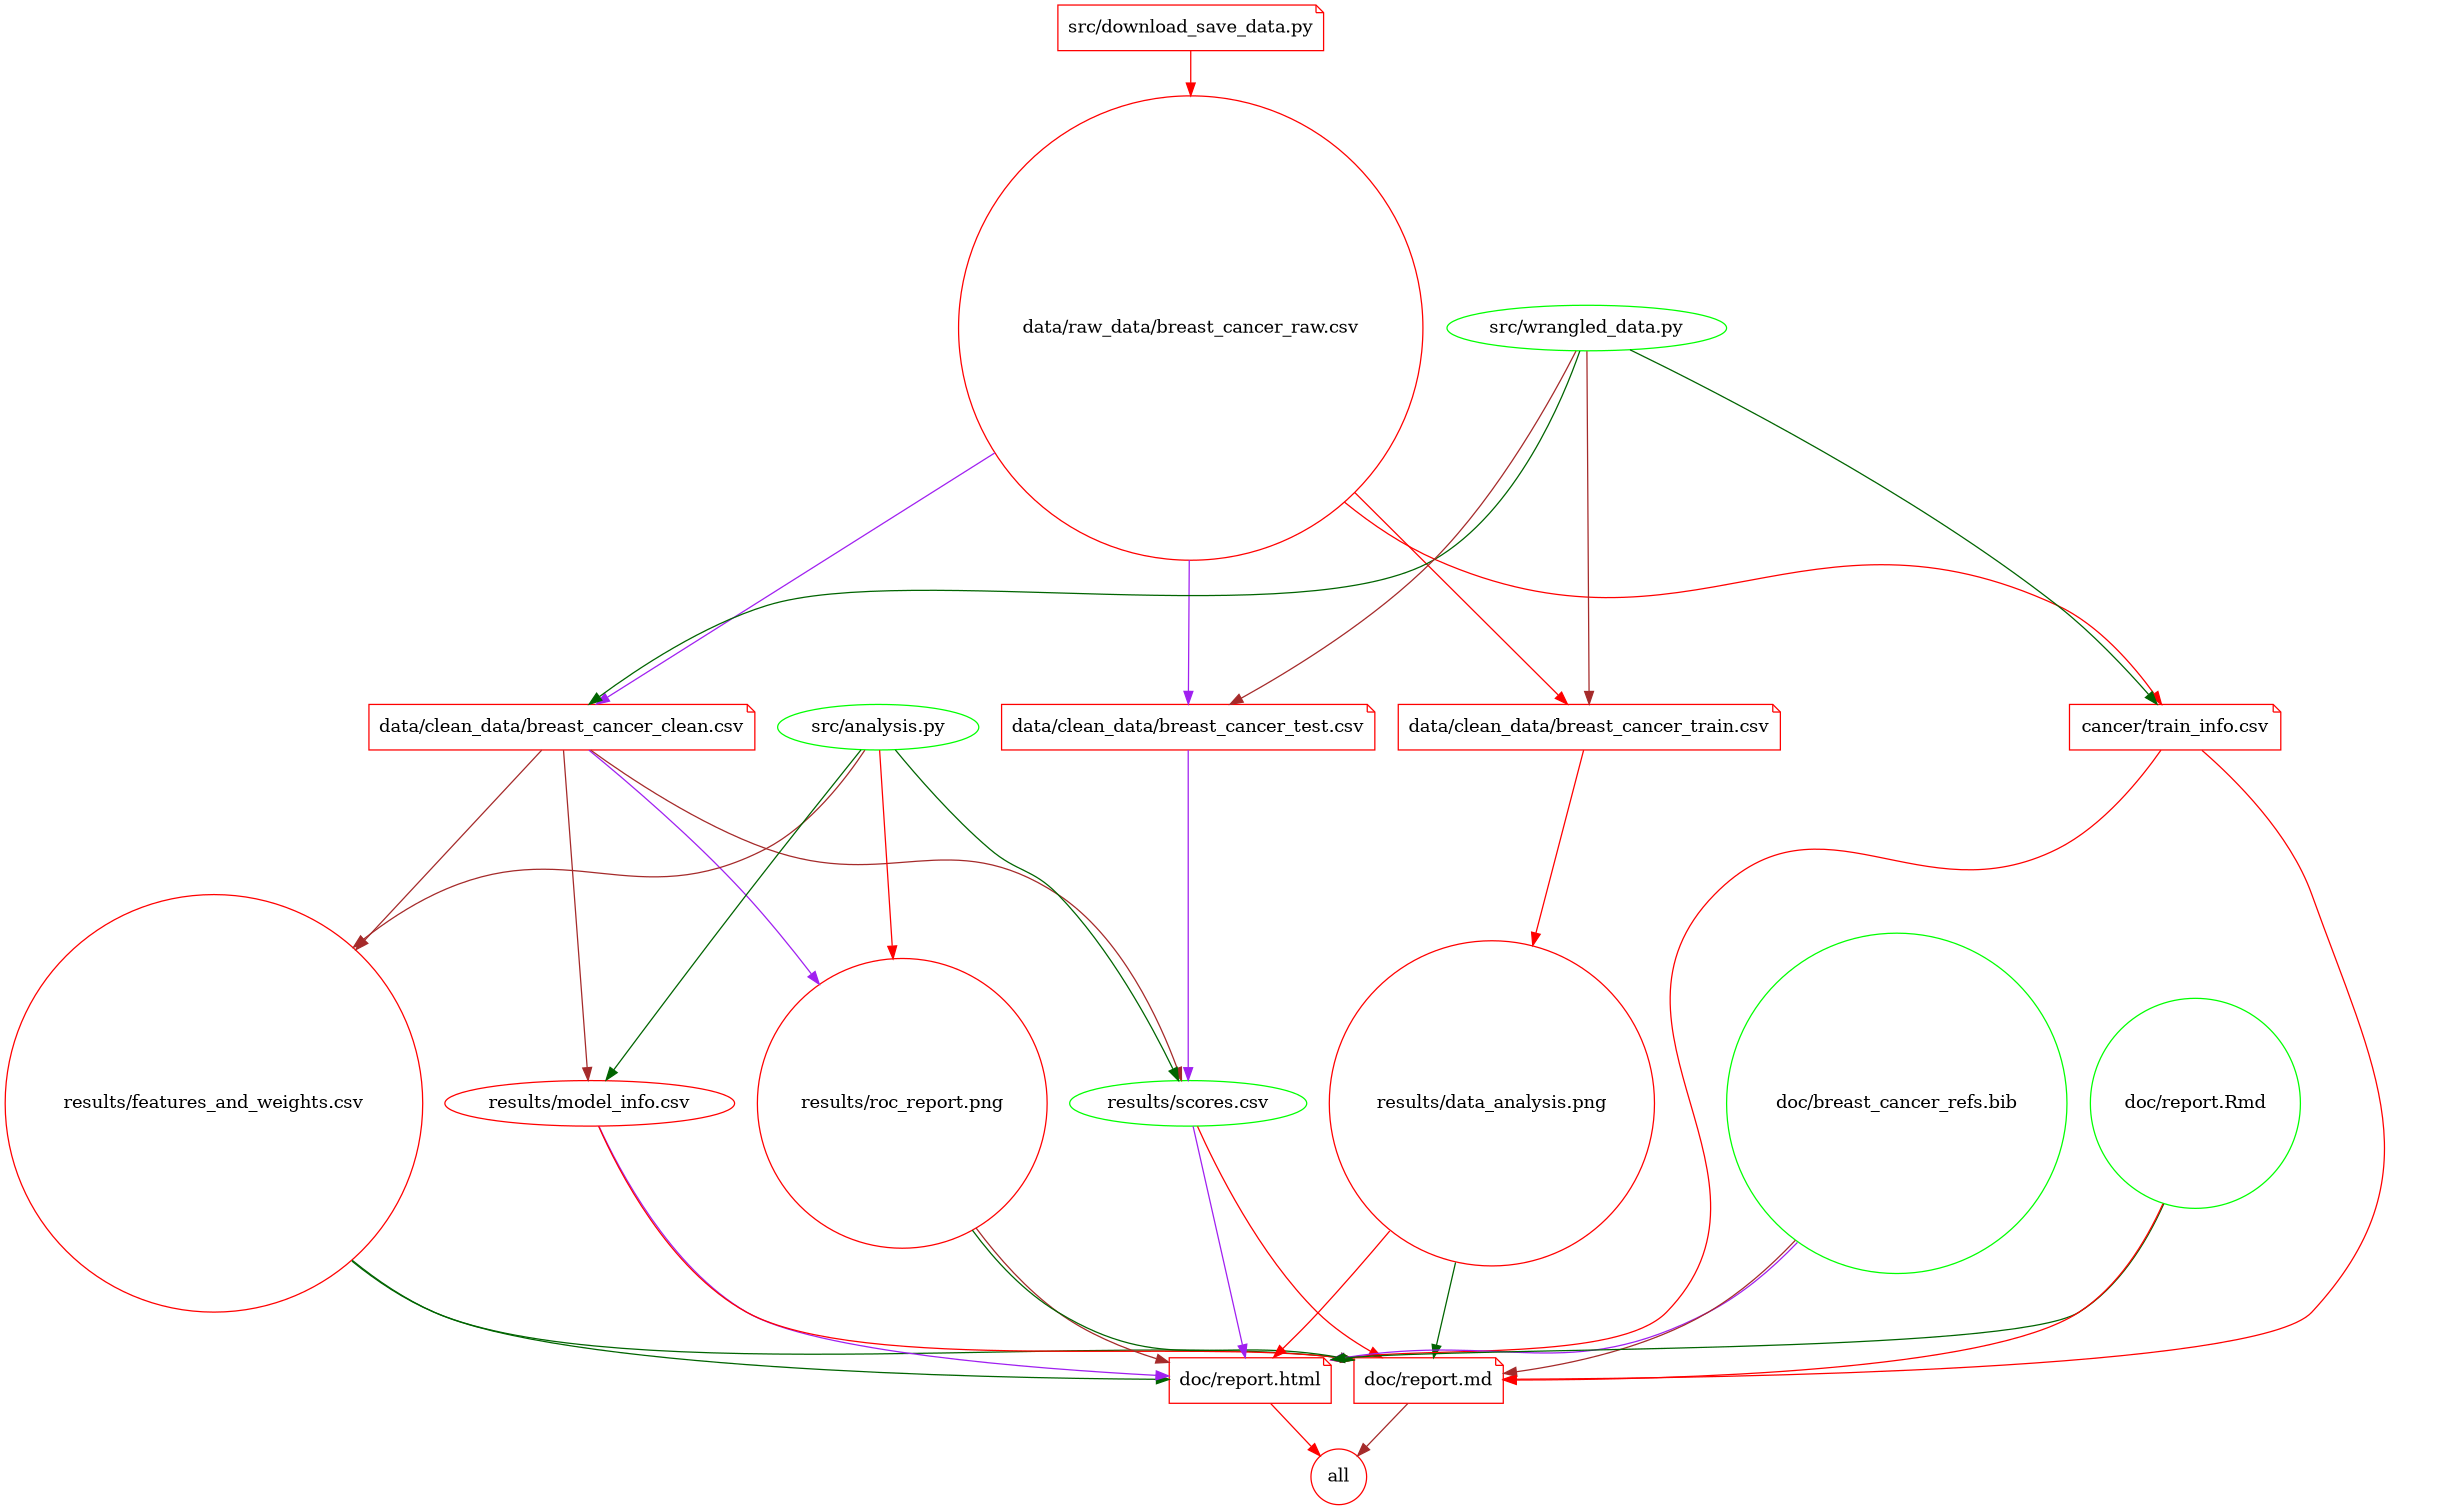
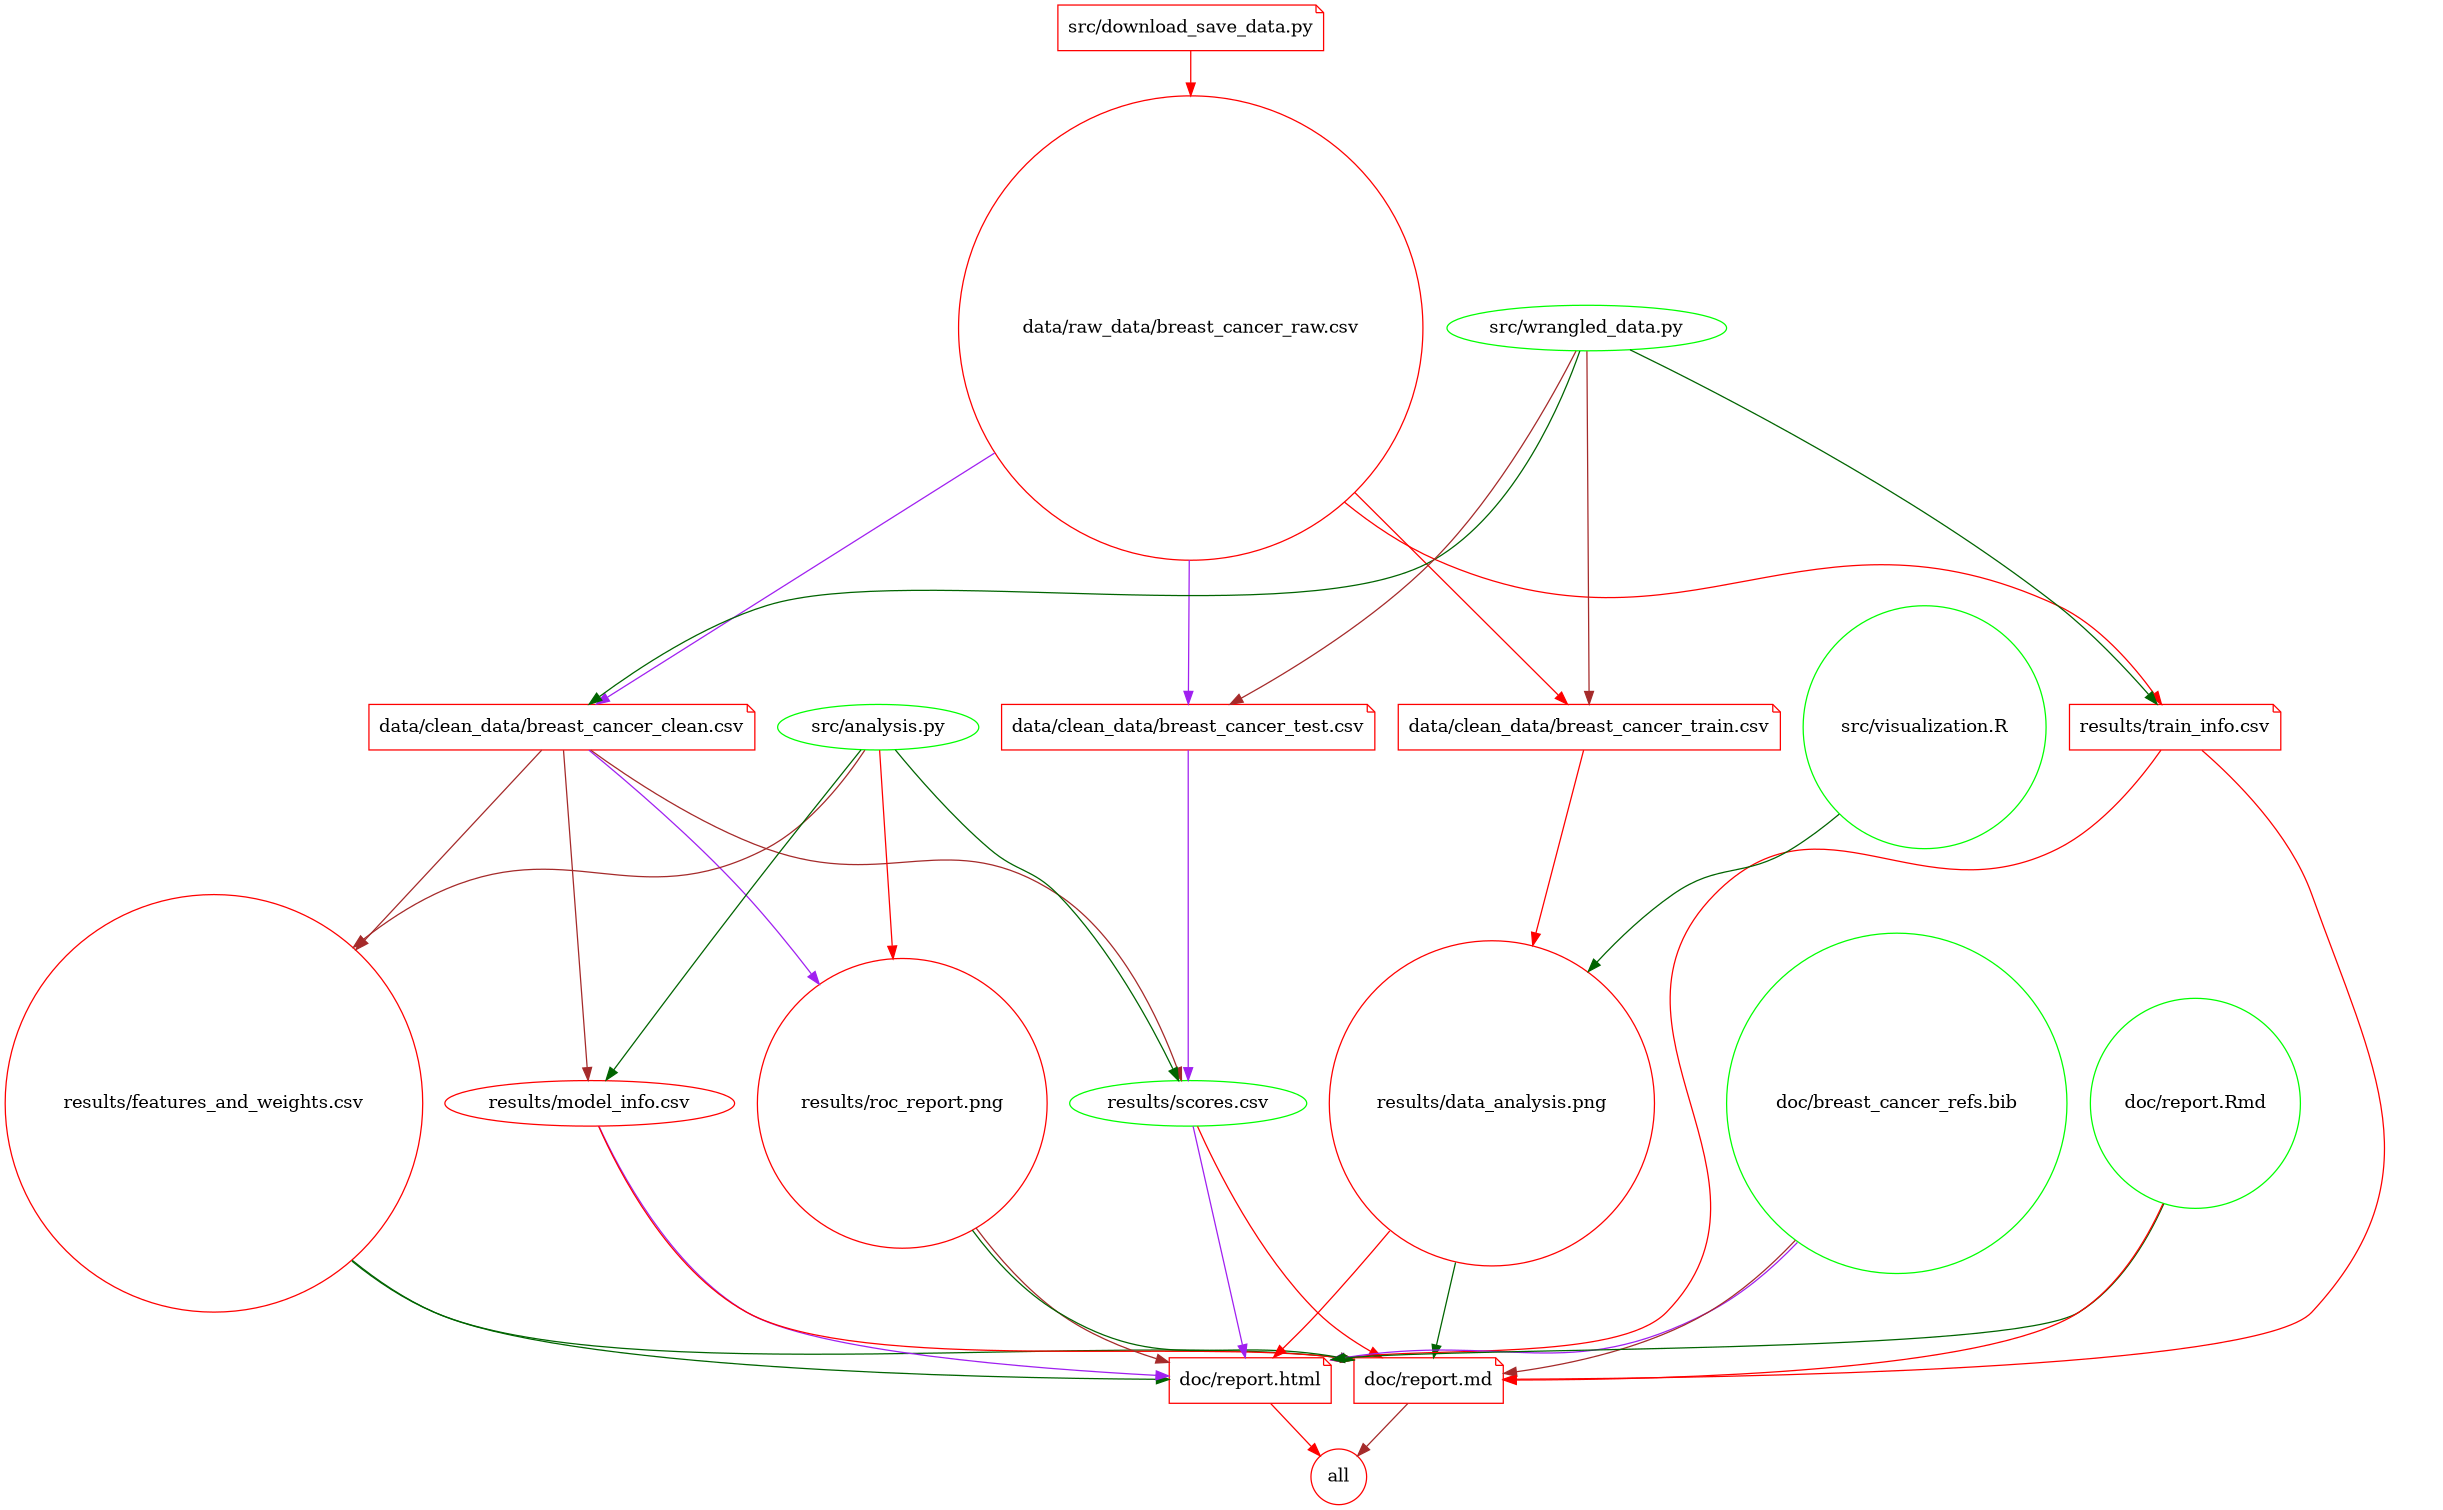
node "src/visualization.R": added
node "cancer/train_info.csv": label "cancer/train_info.csv" -> "results/train_info.csv"
